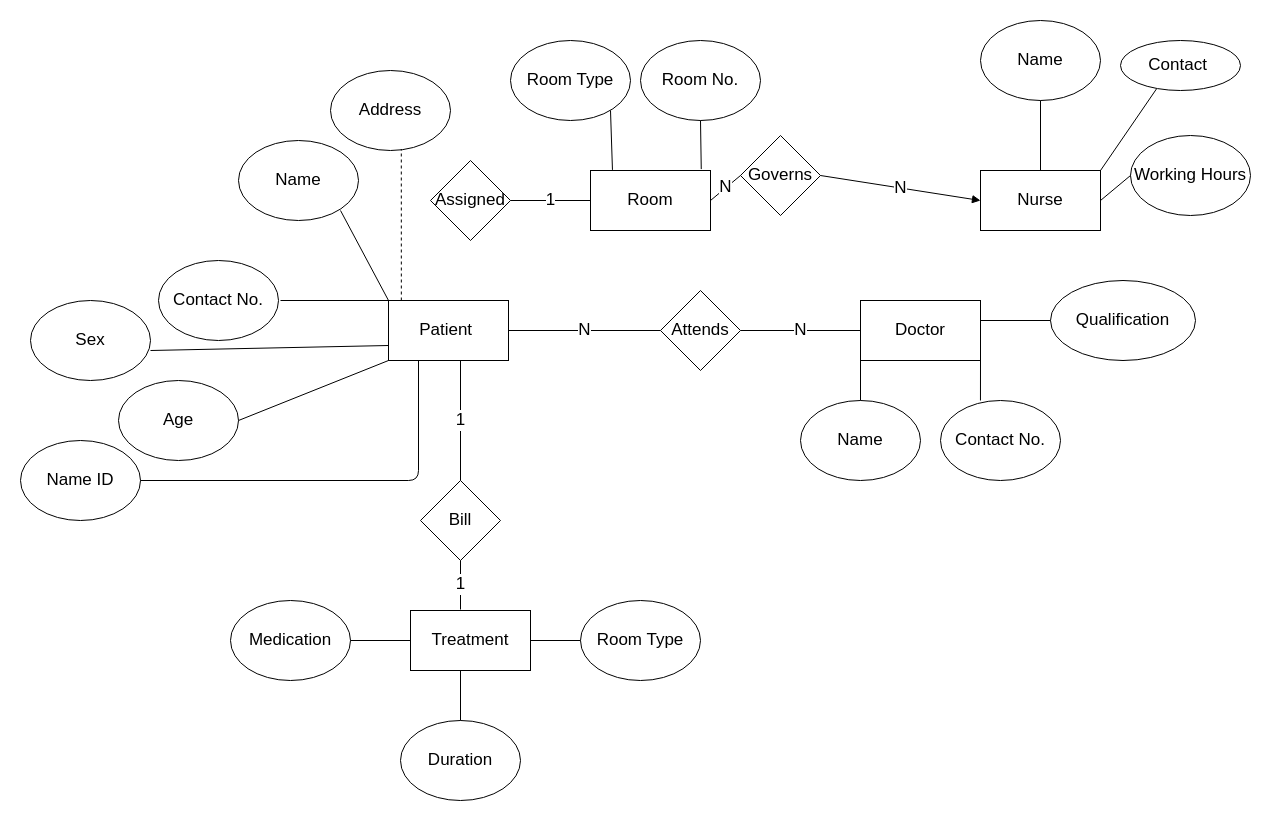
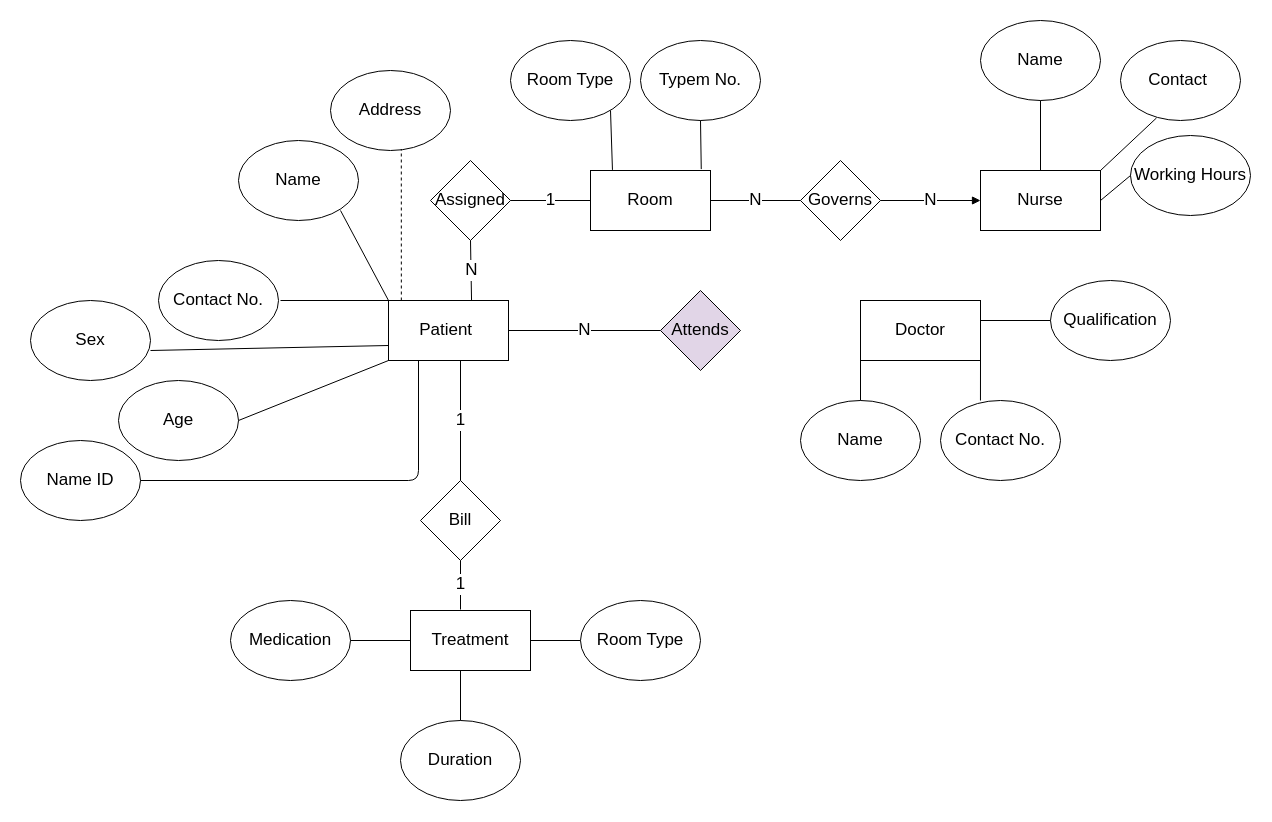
node "Contact": size 120x50 -> 120x80
node "Room No.": label "Room No." -> "Typem No."
node "Governs": moved (781, 176) -> (841, 201)
edge "Assigned" -- "Patient": added, label "N"
node "Qualification": size 145x80 -> 120x80
node "Attends": fillcolor #ffffff -> #e1d5e7
edge "Attends" -- "Doctor": removed, label "N"
